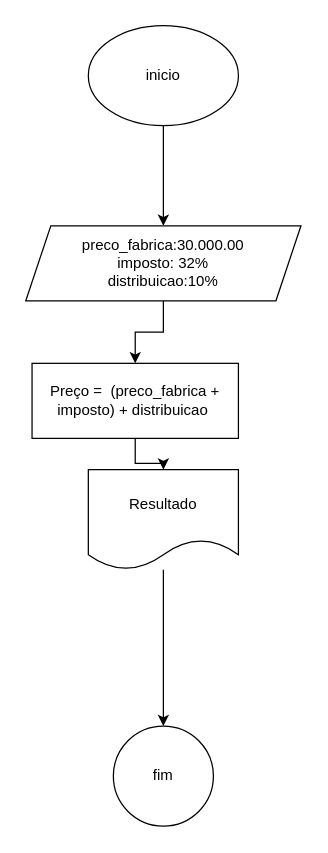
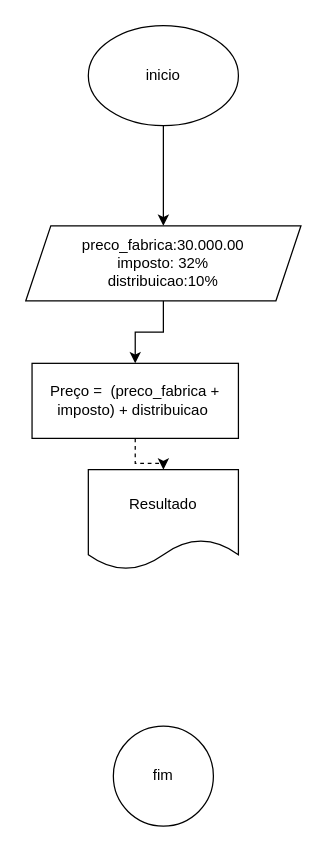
edge "Preço = (preco_fabrica + imposto) + distribuicao" -> "Resultado": style solid -> dashed
edge "Resultado" -> "fim": removed
